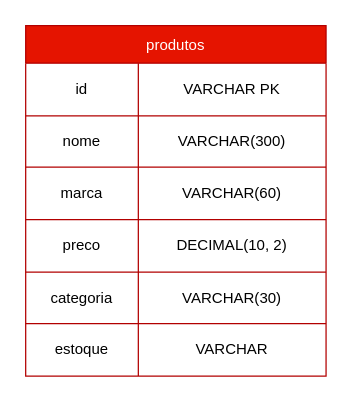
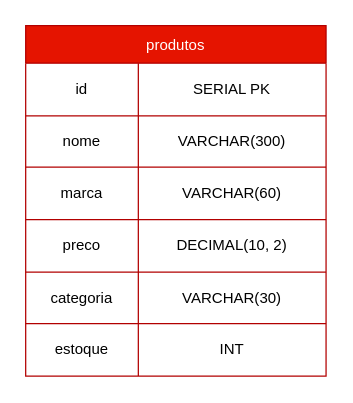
node "VARCHAR PK": label "VARCHAR PK" -> "SERIAL PK"
node "VARCHAR": label "VARCHAR" -> "INT"
